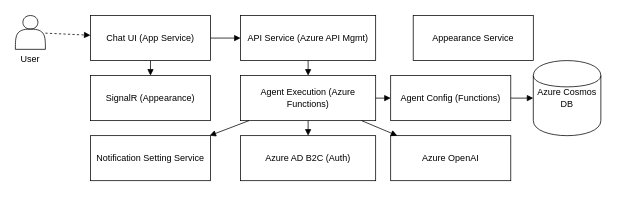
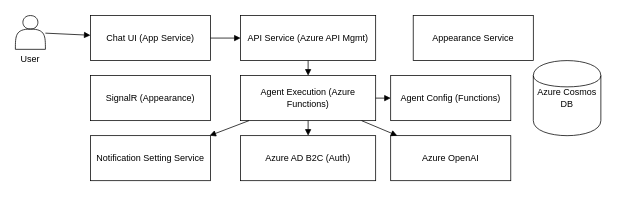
edge "User" -> "Chat UI (App Service)": style dashed -> solid
edge "Chat UI (App Service)" -> "SignalR (Appearance)": removed
edge "Agent Config (Functions)" -> "Azure Cosmos DB": removed
